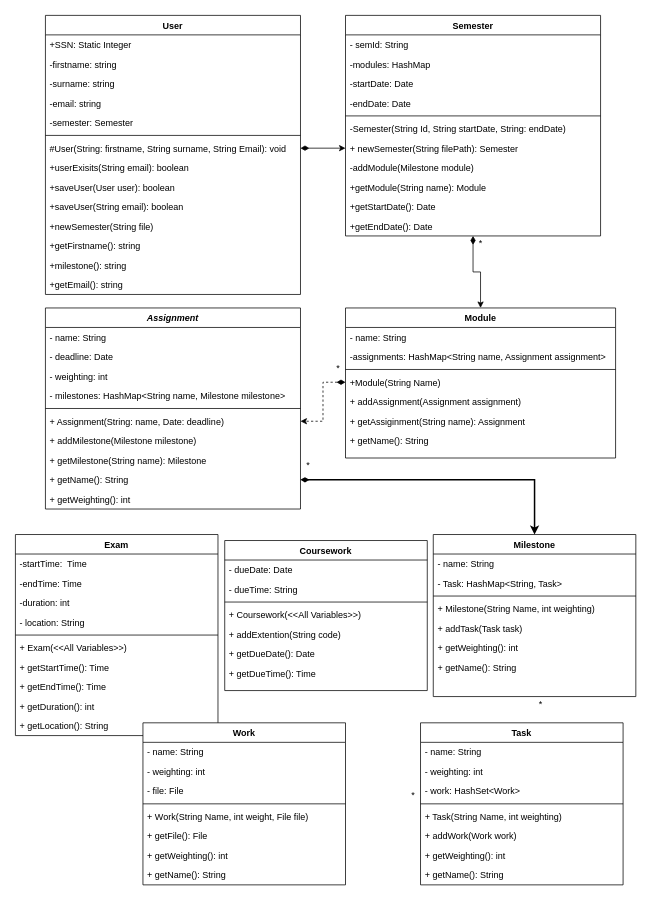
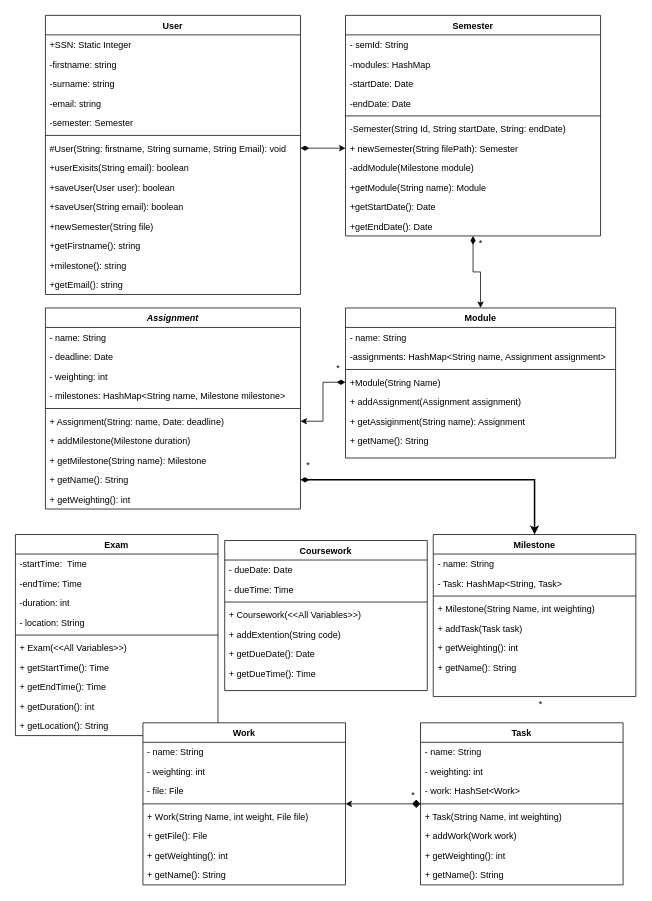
edge "+Module(String Name)" -- "+ Assignment(String: name, Date: deadline)": style dashed -> solid
node "+ addMilestone(Milestone milestone)": label "+ addMilestone(Milestone milestone)" -> "+ addMilestone(Milestone duration)"
node "- dueTime: String": label "- dueTime: String" -> "- dueTime: Time"
edge "Task" -- "+ Work(String Name, int weight, File file)": added
